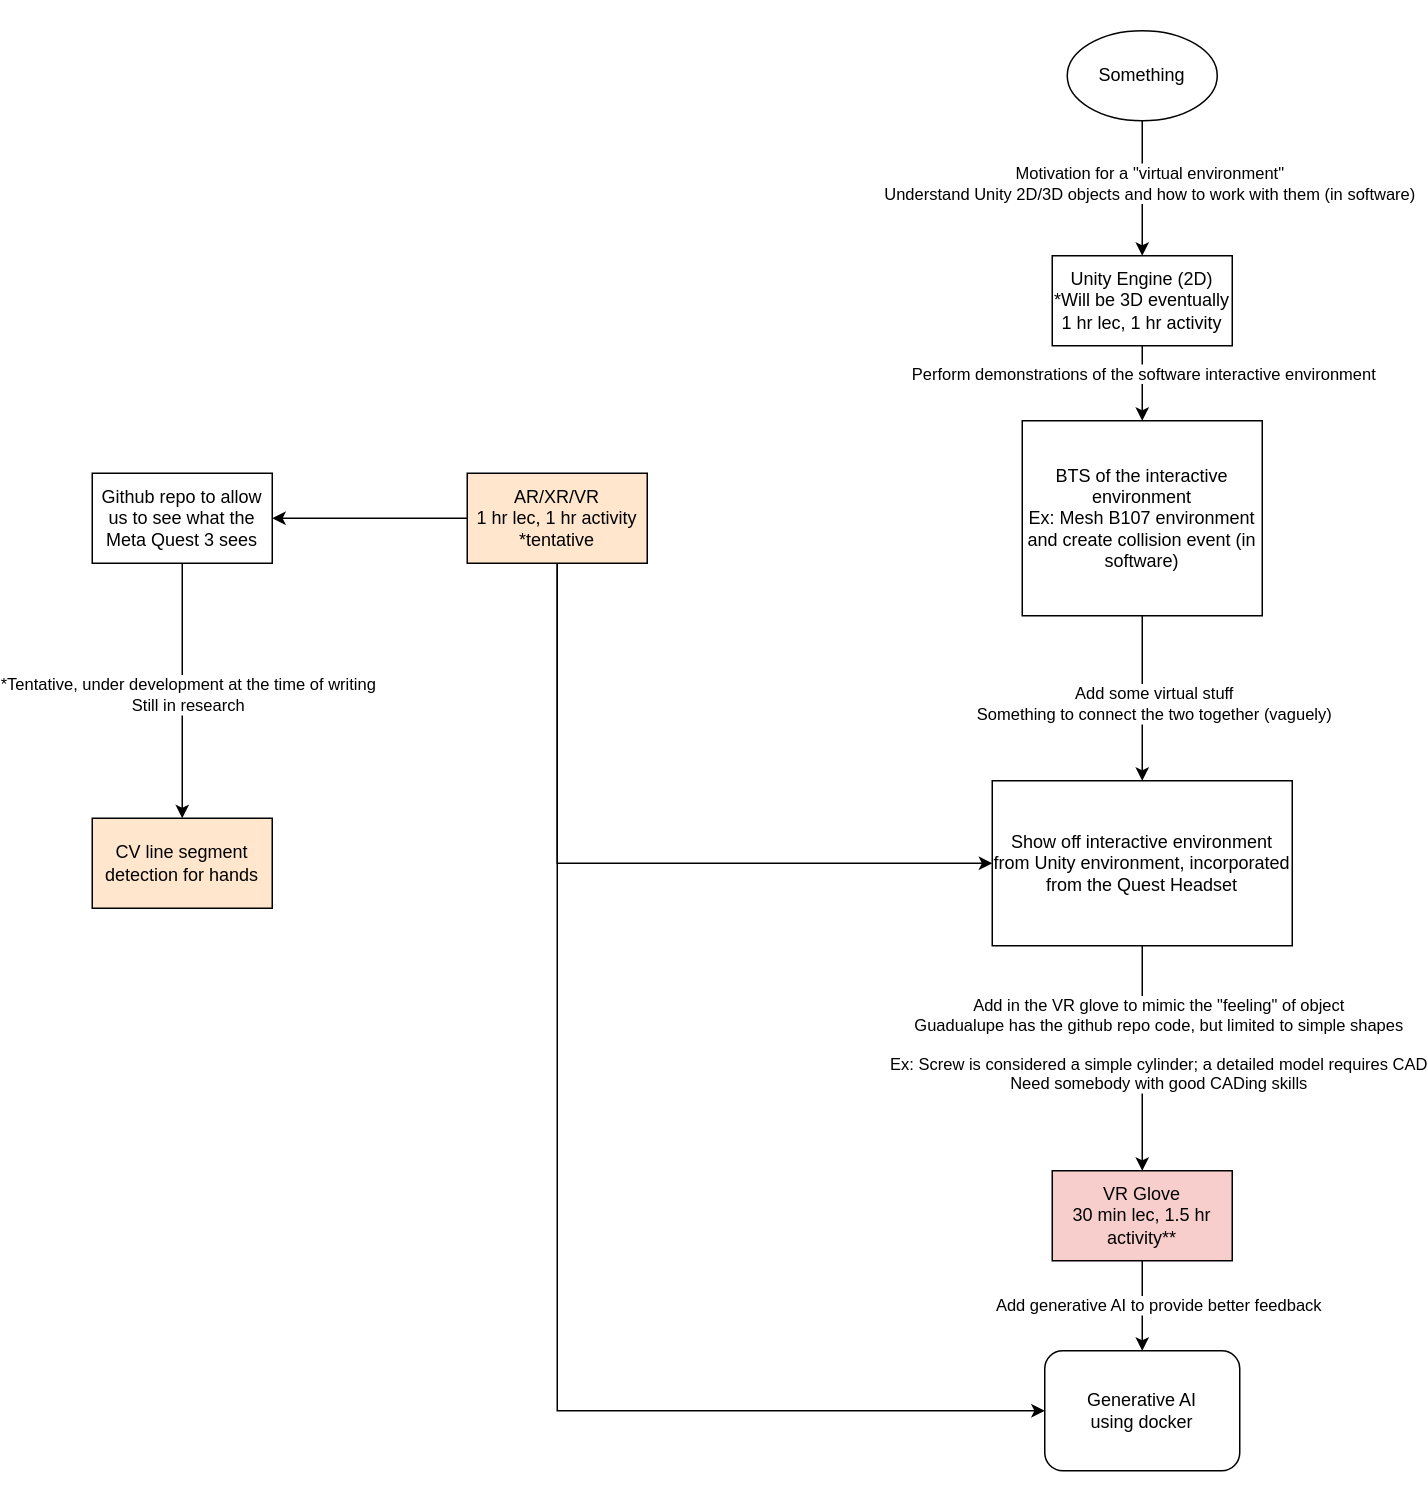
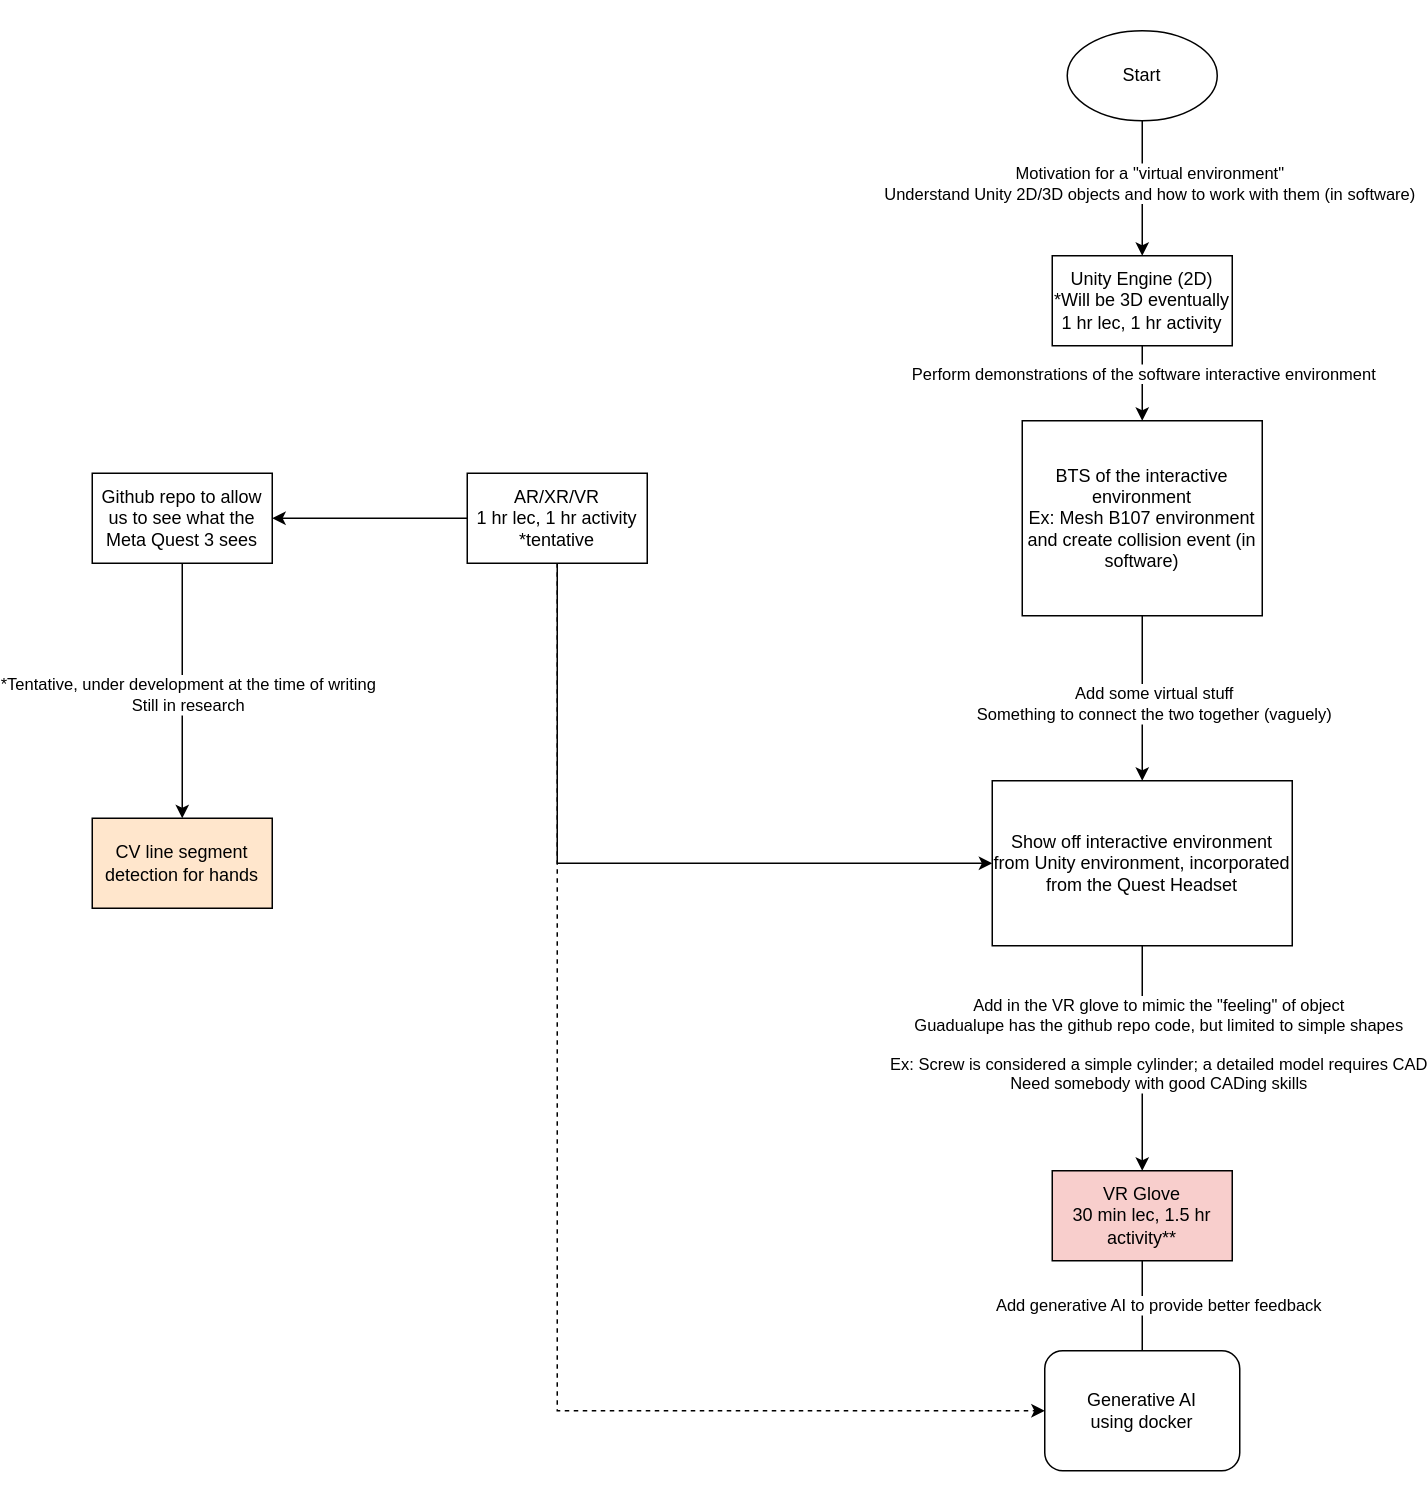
node "Something": label "Something" -> "Start"
node "AR/XR/VR 1 hr lec, 1 hr activity *tentative": fillcolor #ffe6cc -> #ffffff
edge "VR Glove 30 min lec, 1.5 hr activity**" -> "Generative AI using docker": arrowhead classic -> none
edge "AR/XR/VR 1 hr lec, 1 hr activity *tentative" -> "Generative AI using docker": style solid -> dashed
